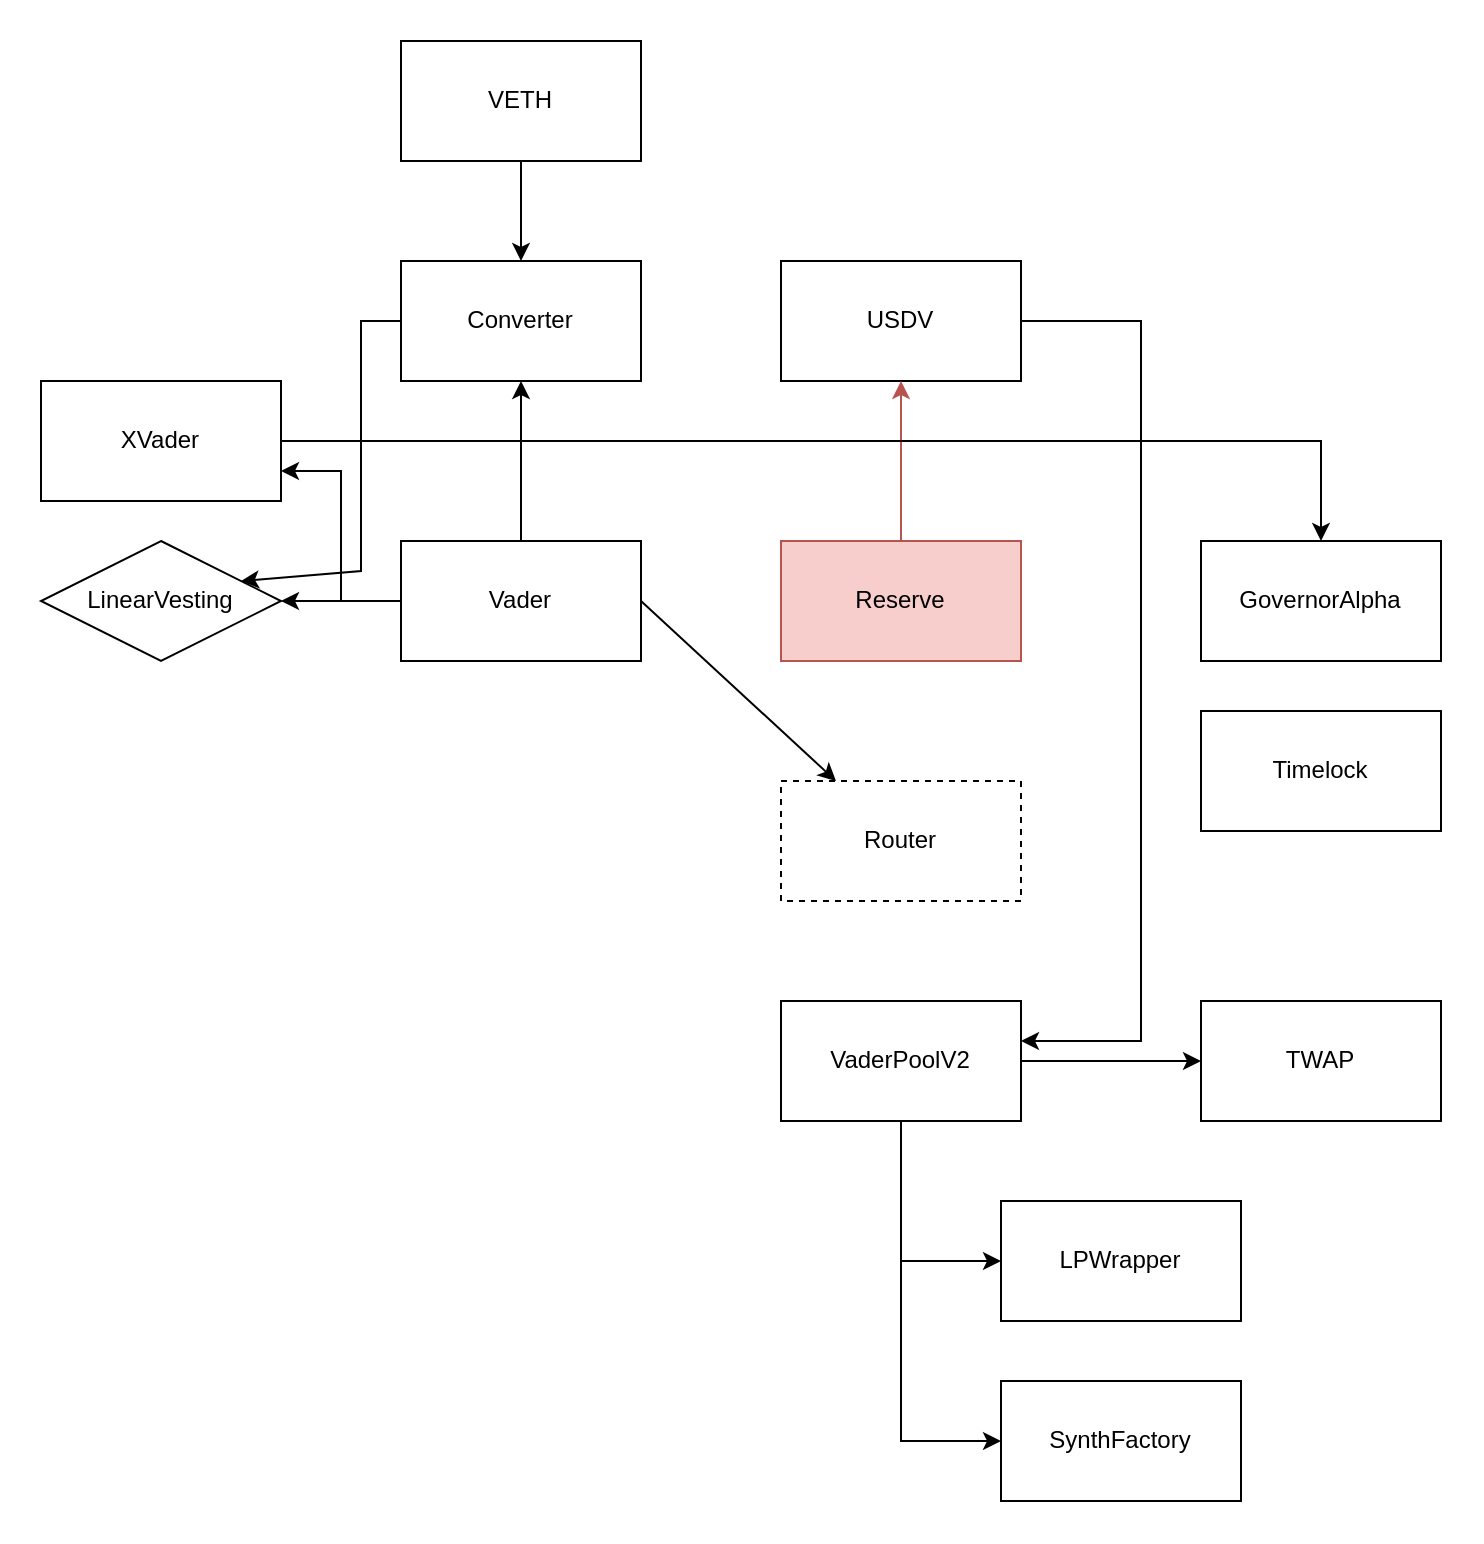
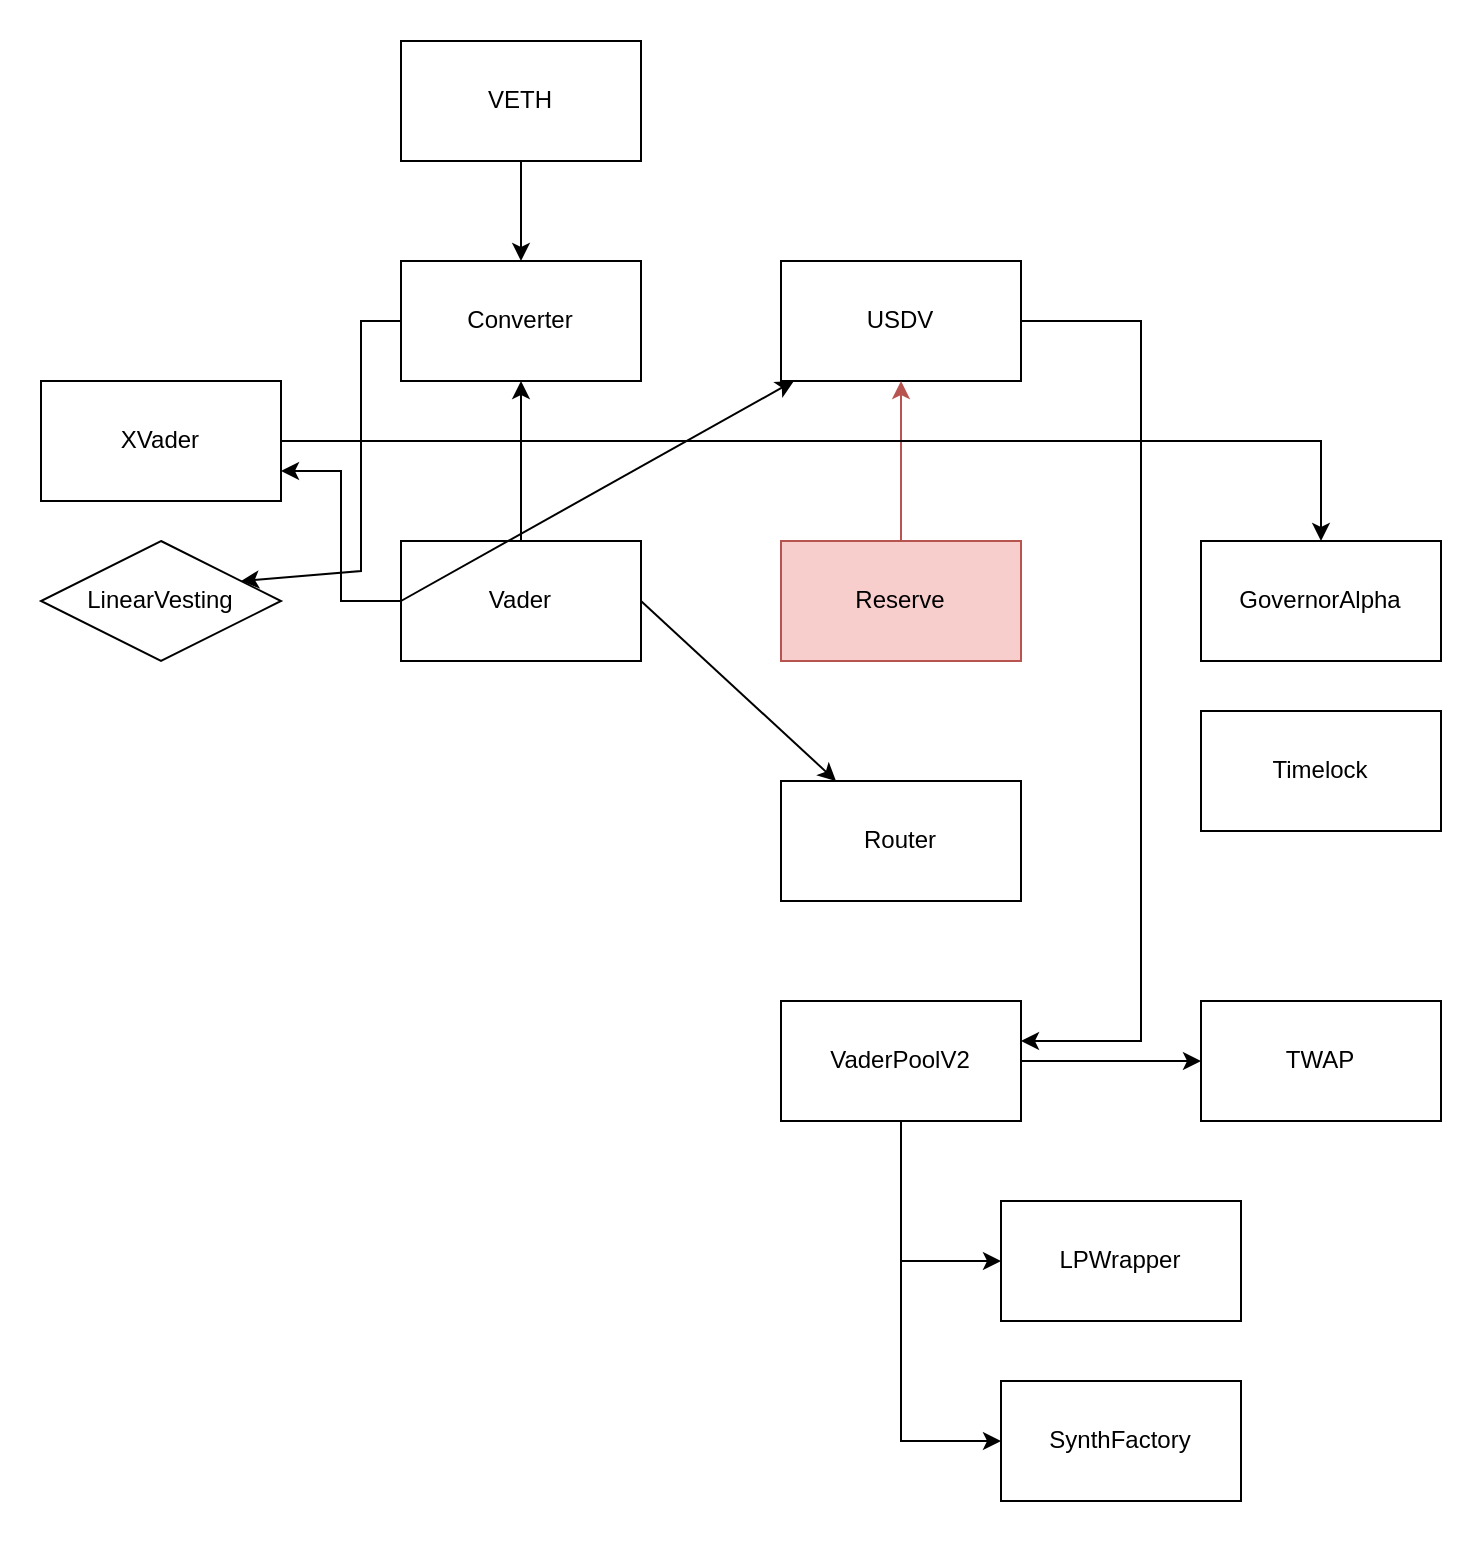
edge "Vader" -> "LinearVesting": now "Vader" -> "USDV"
node "Router": style dashed -> solid
